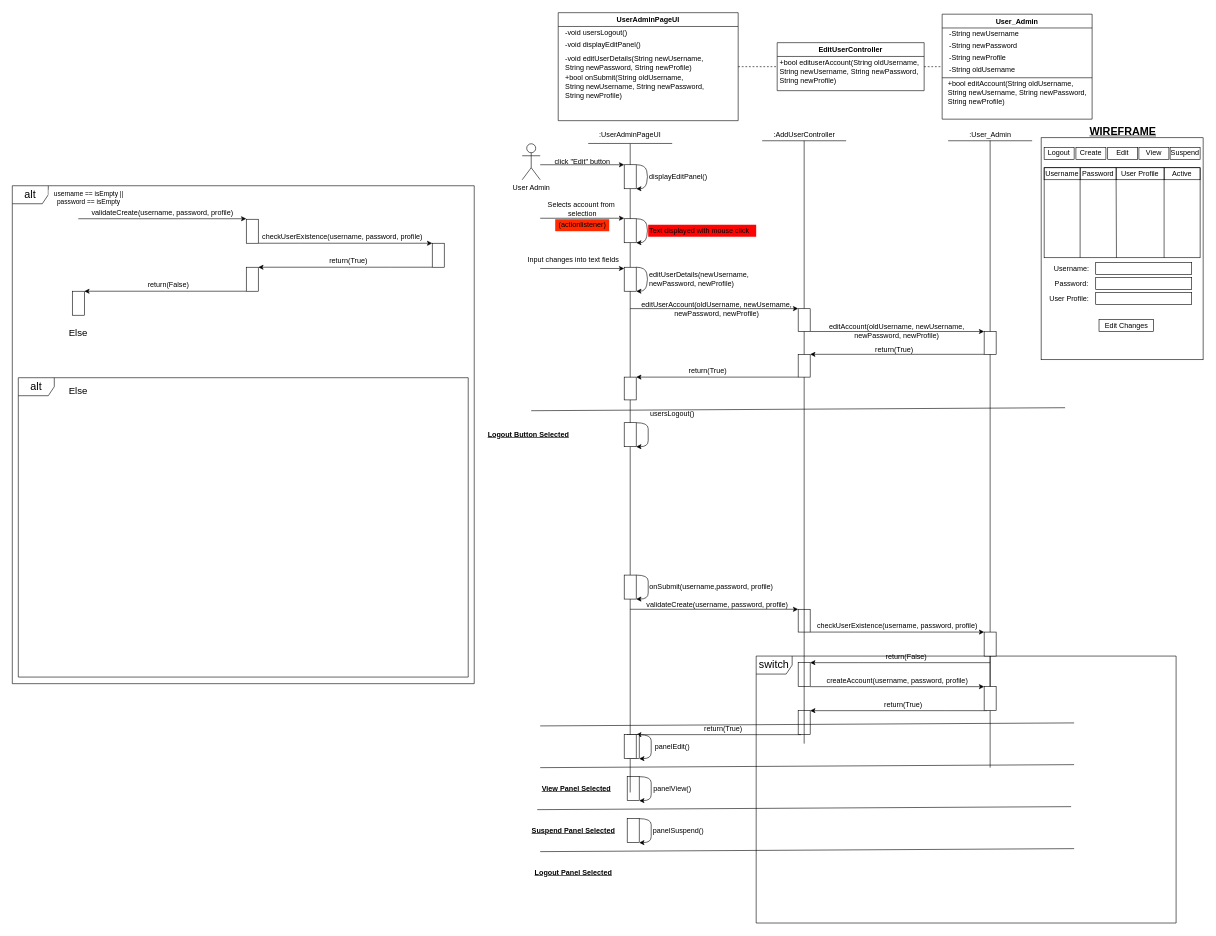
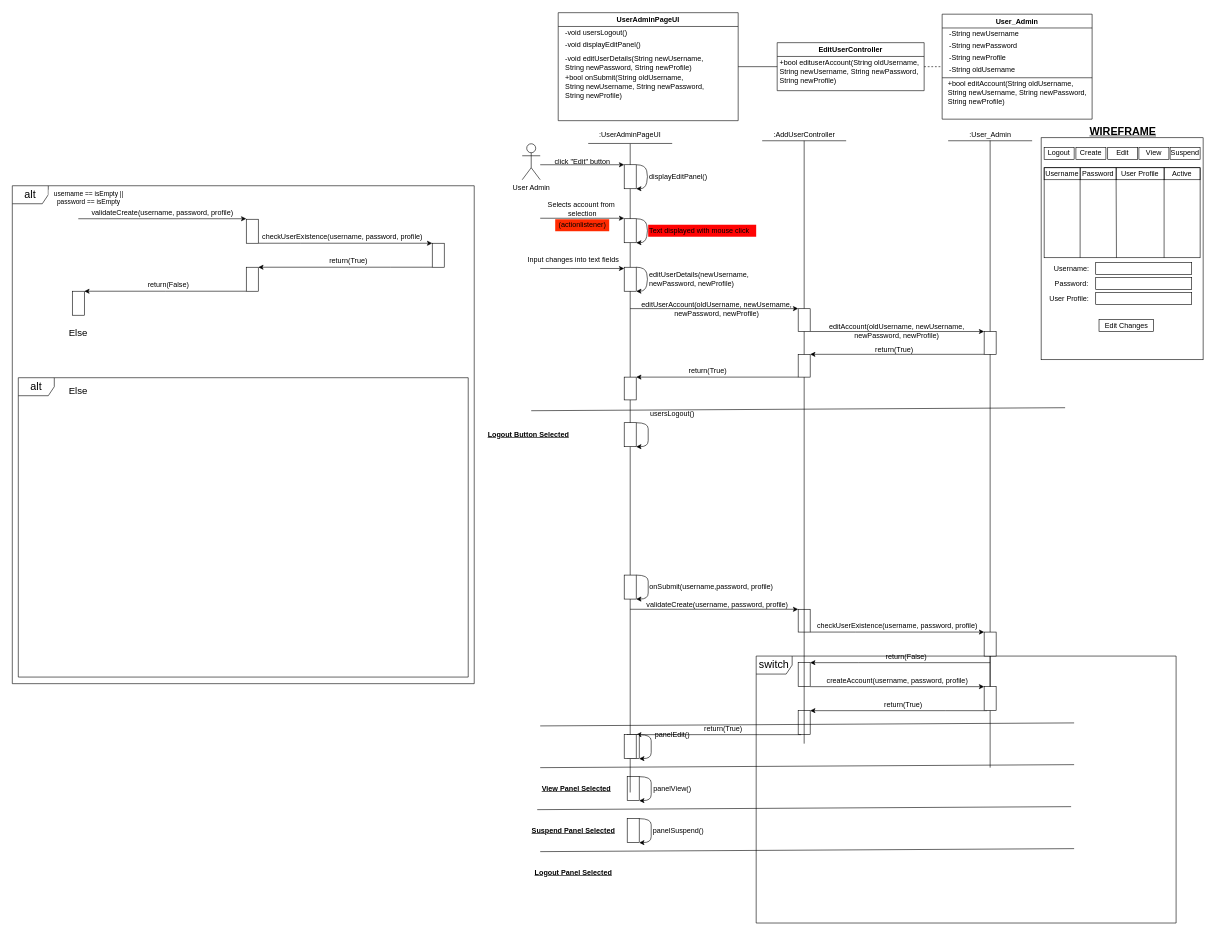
edge "UserAdminPageUI" -- "EditUserController": style dashed -> solid
node "panelEdit()": moved (672, 747) -> (672, 735)
